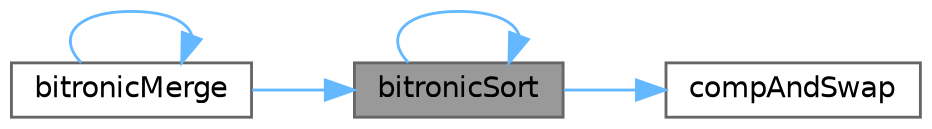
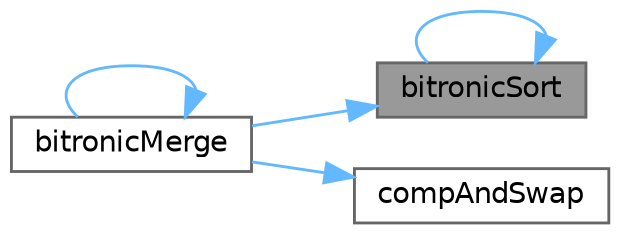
edge "bitronicSort" -> "compAndSwap": now "bitronicMerge" -> "compAndSwap"
